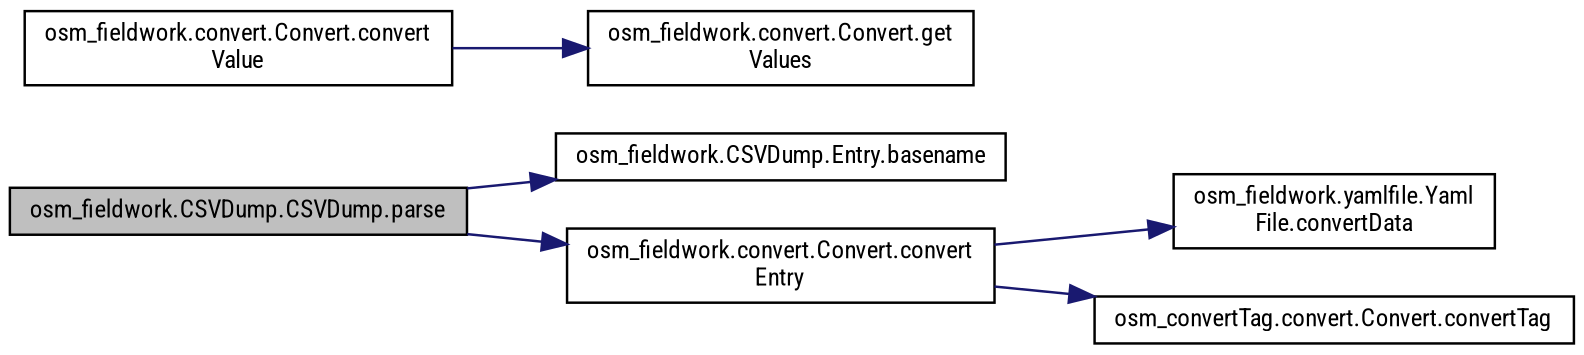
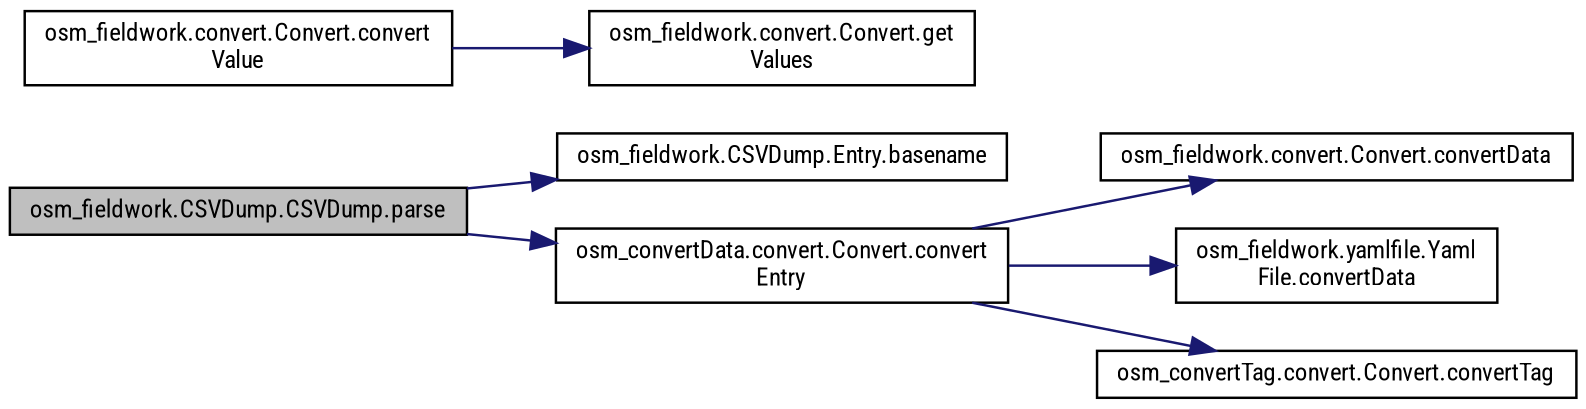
node "osm_fieldwork.convert.Convert.convertData": added
node "osm_fieldwork.convert.Convert.convert Entry": label "osm_fieldwork.convert.Convert.convert Entry" -> "osm_convertData.convert.Convert.convert Entry"
